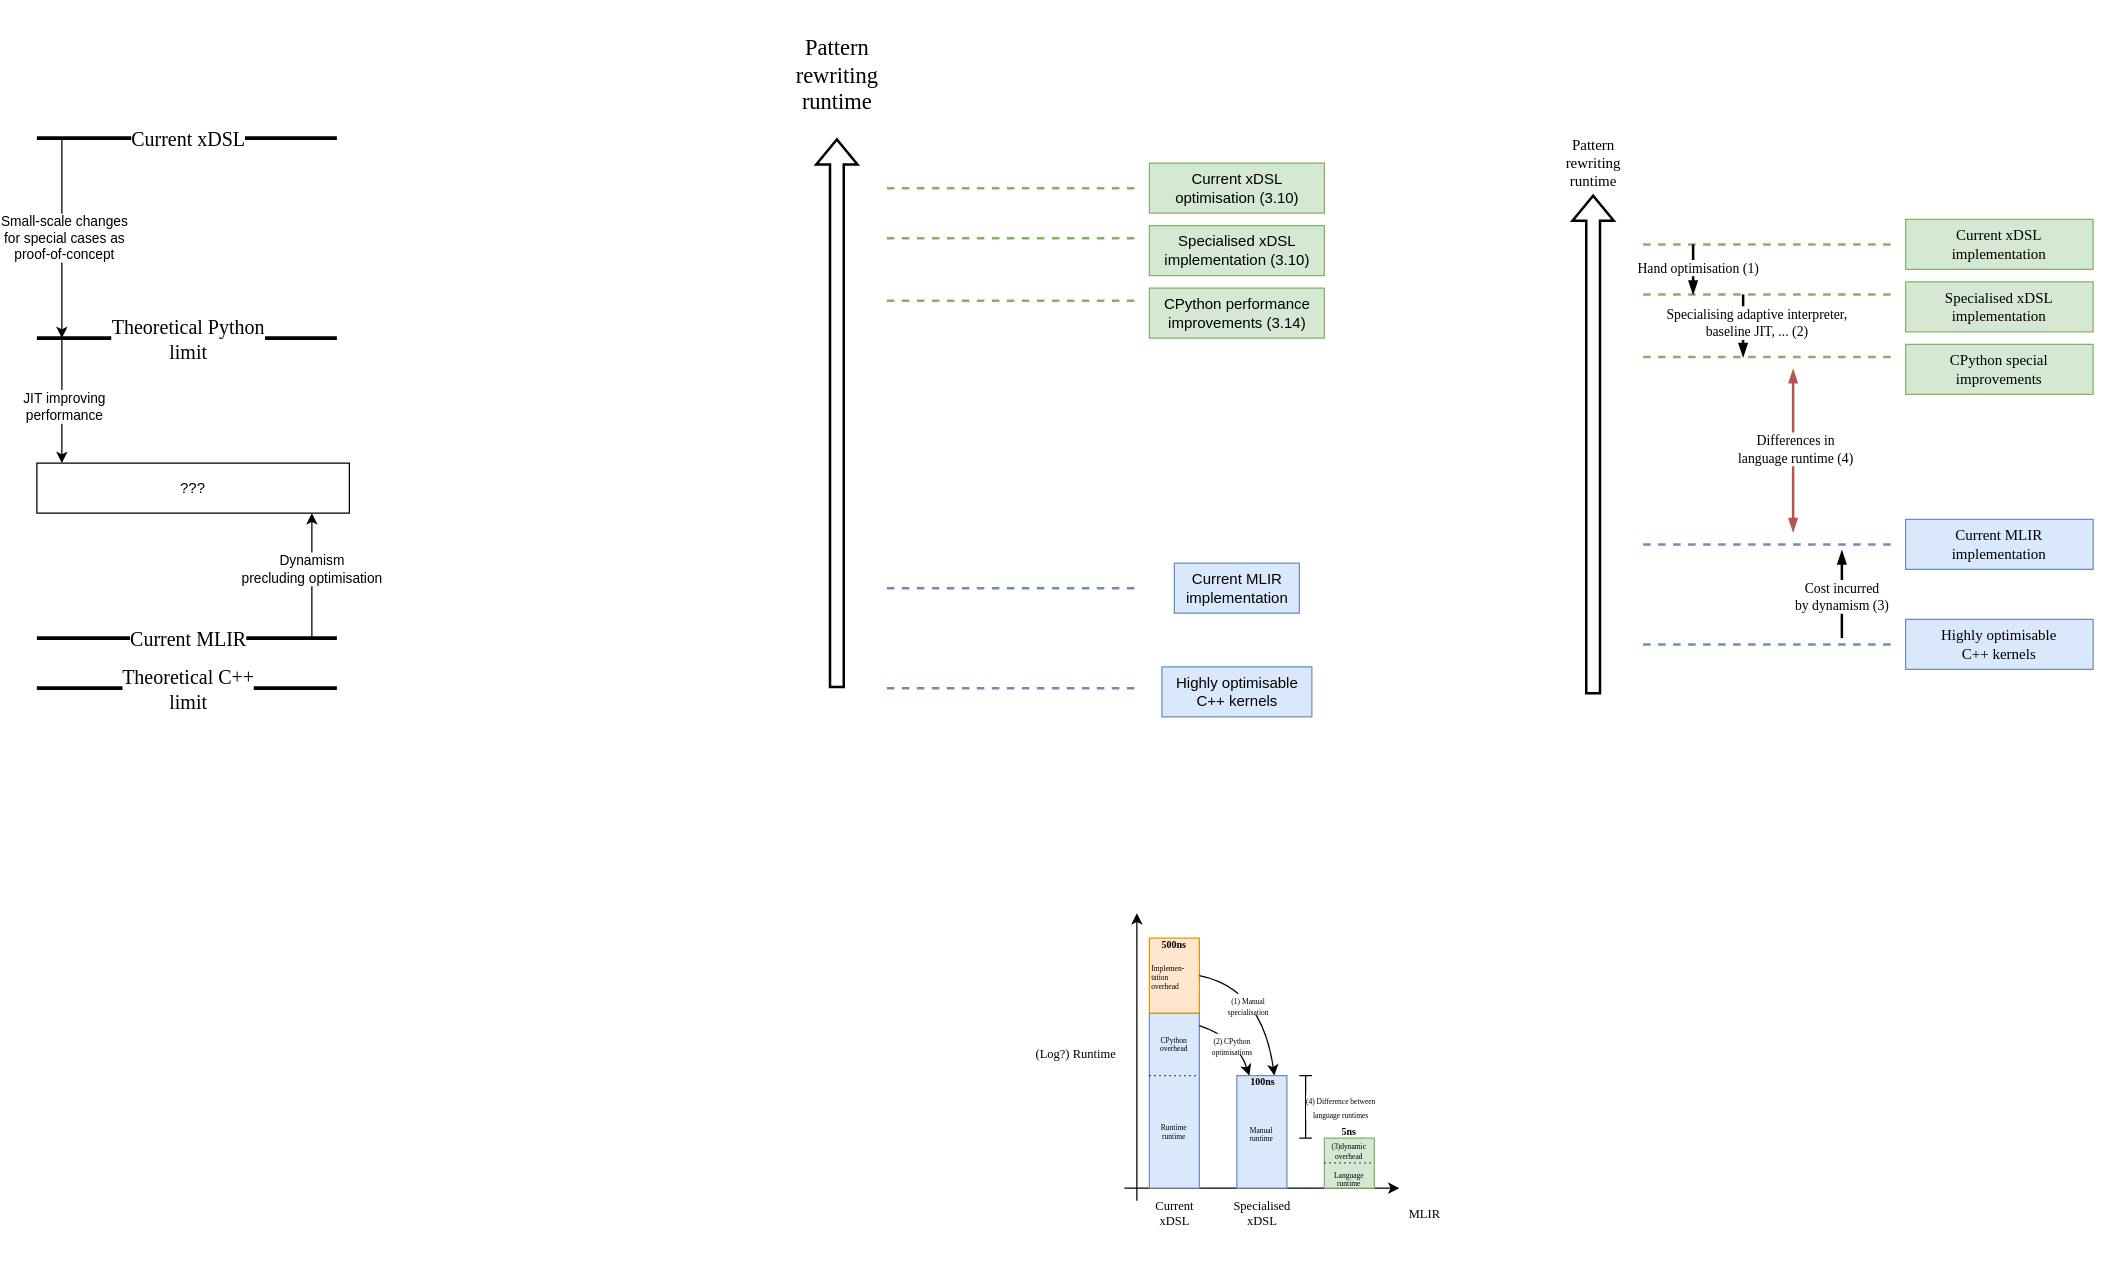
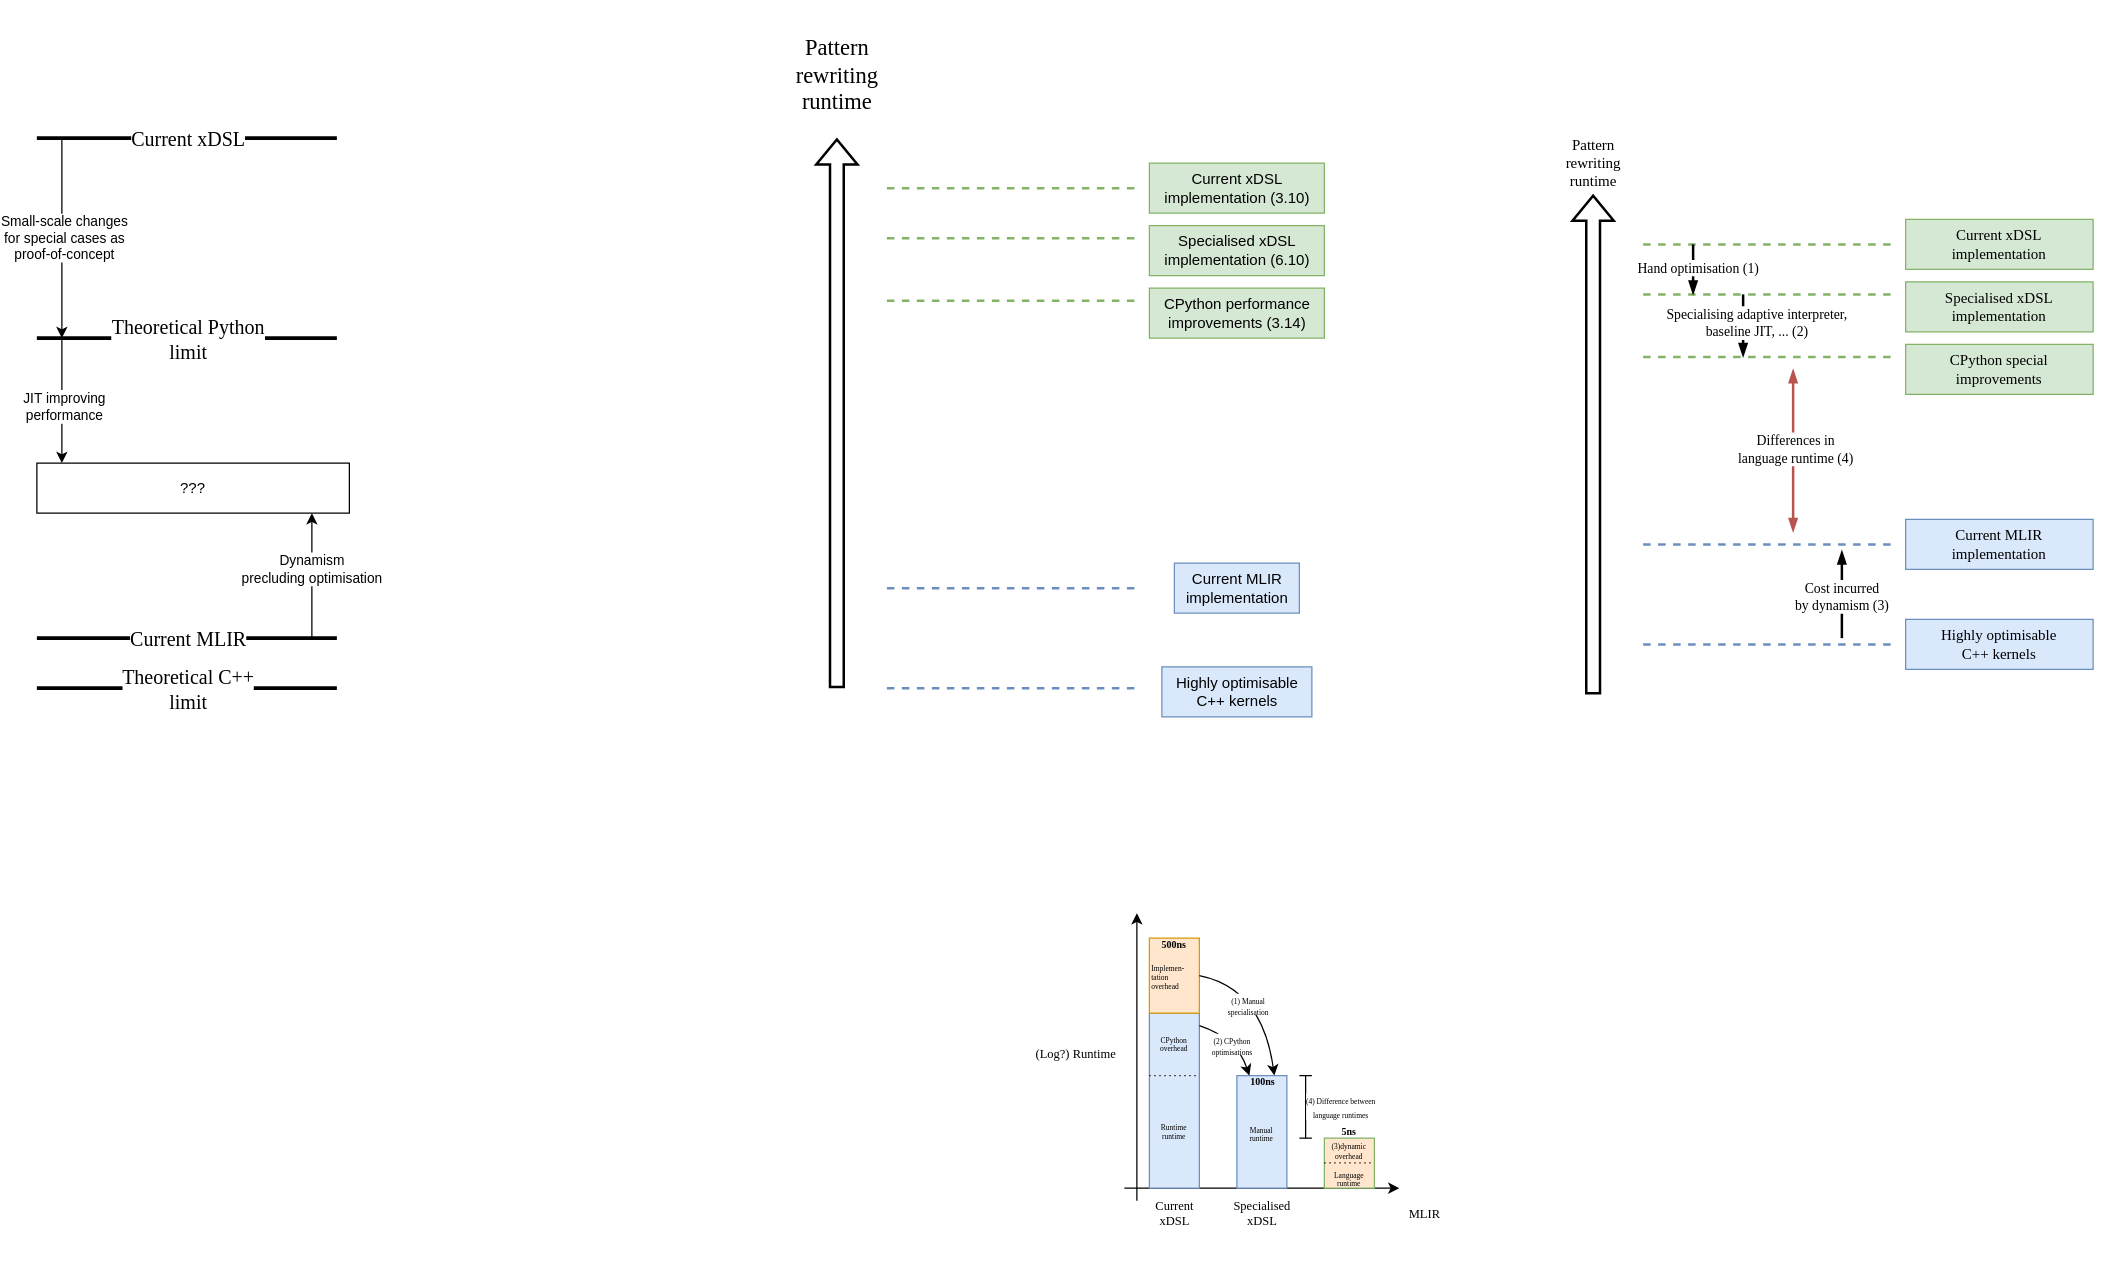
node "Current xDSL optimisation (3.10)": label "Current xDSL optimisation (3.10)" -> "Current xDSL implementation (3.10)"
node "Specialised xDSL implementation (3.10)": label "Specialised xDSL implementation (3.10)" -> "Specialised xDSL implementation (6.10)"
node "(3)dynamic overhead Language runtime": fillcolor #d5e8d4 -> #ffe6cc
